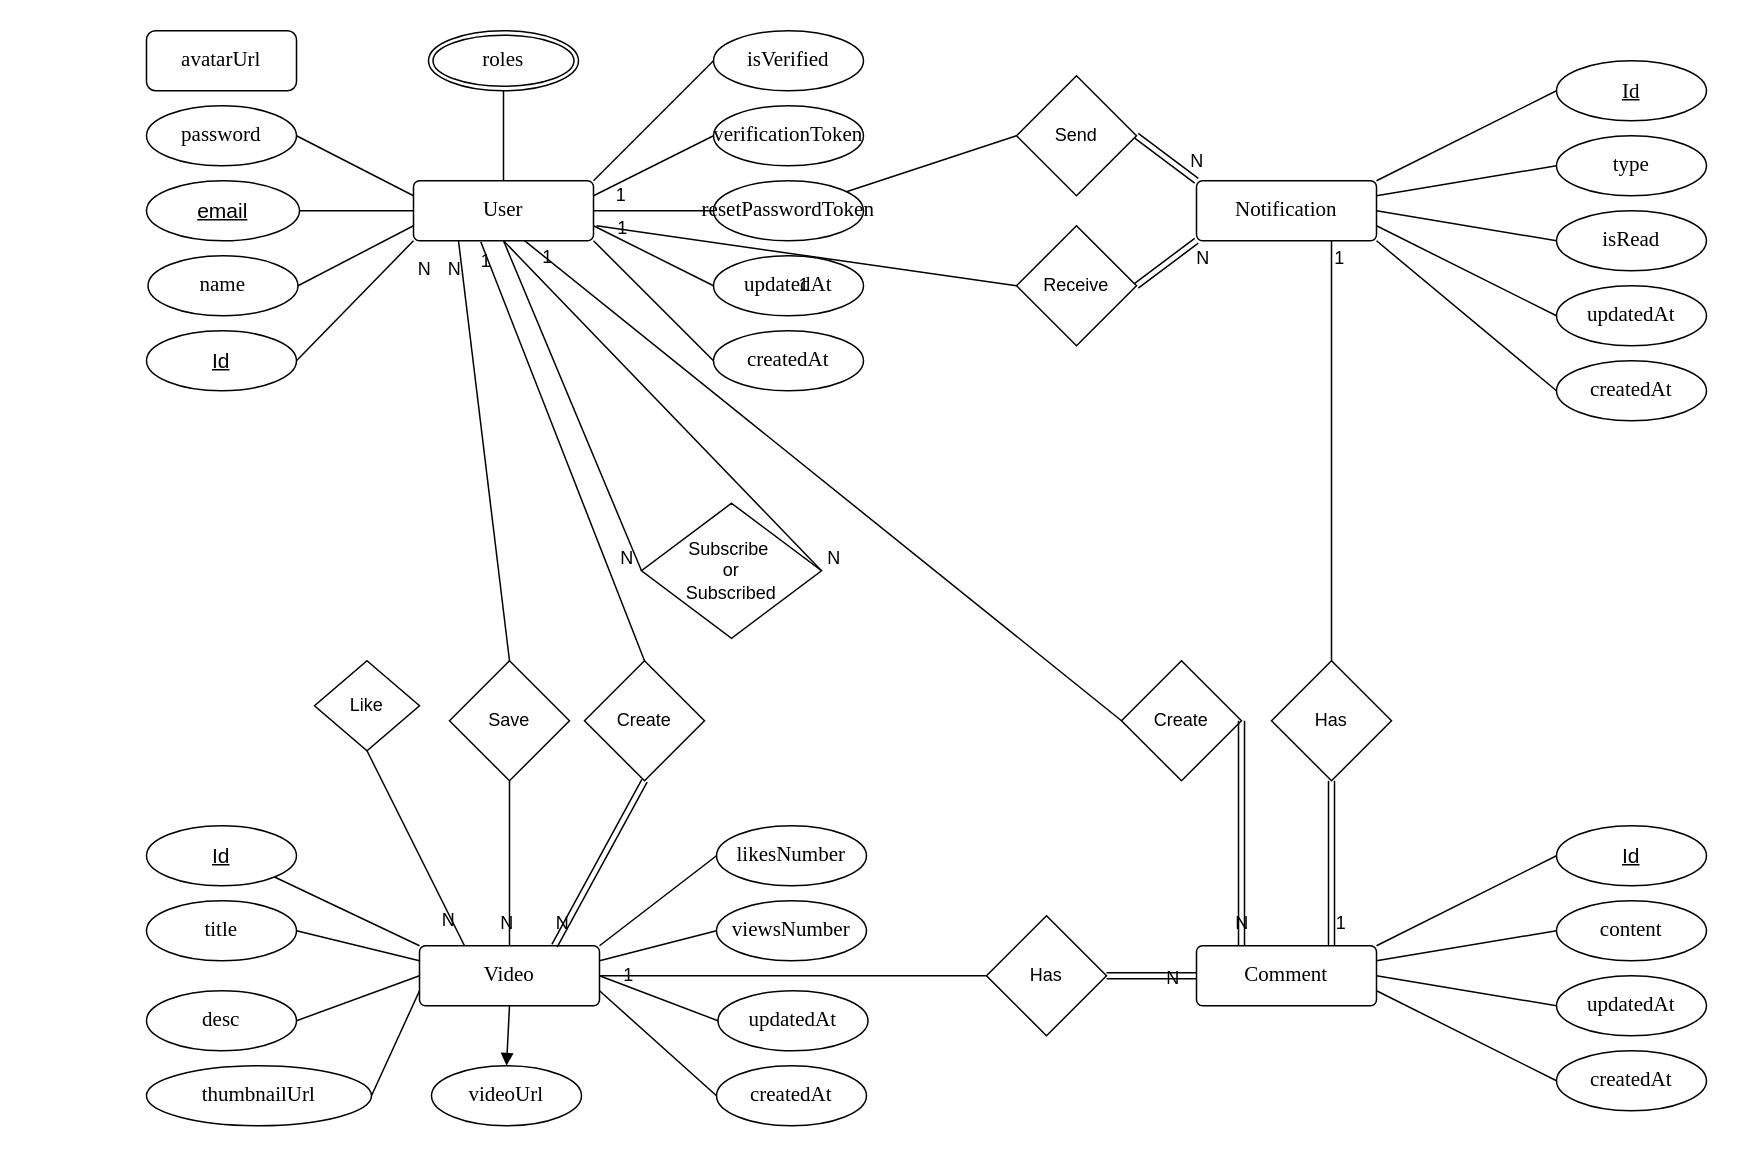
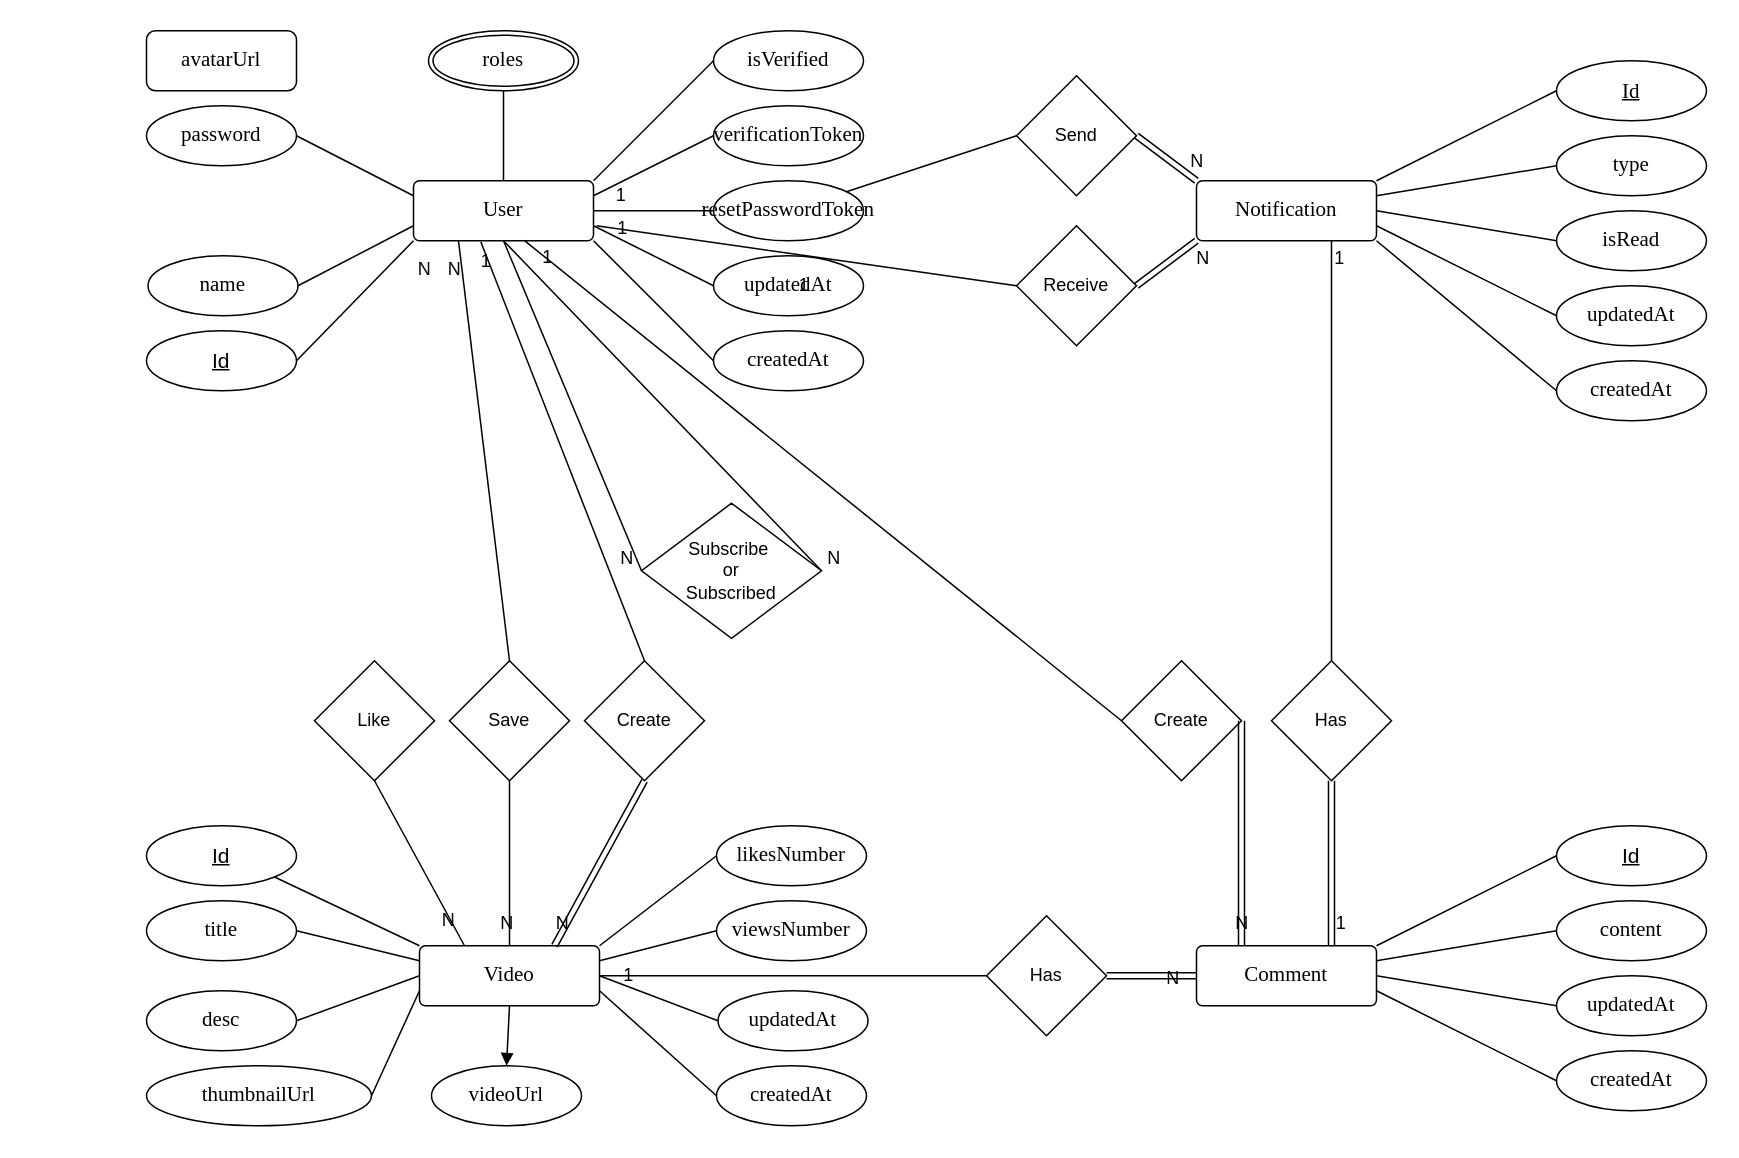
node "email": removed
edge "email" -- "User": removed
node "Like": size 105x90 -> 120x120
